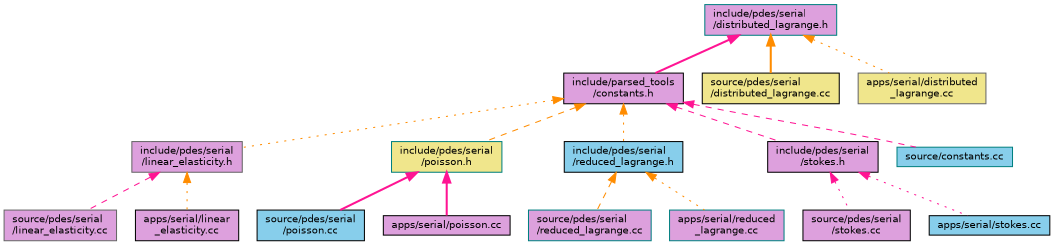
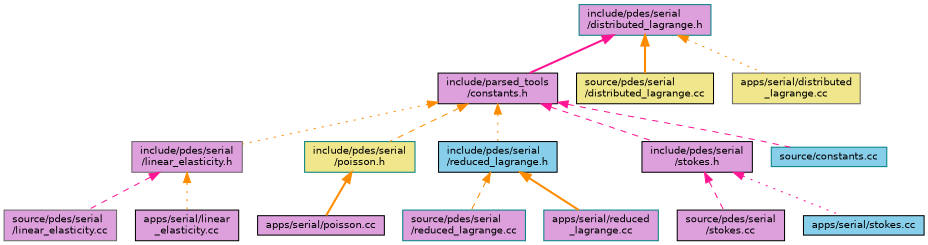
edge "apps/serial/reduced _lagrange.cc" -> "include/pdes/serial /reduced_lagrange.h": style dotted -> bold
edge "source/pdes/serial /stokes.cc" -> "include/pdes/serial /stokes.h": style dotted -> dashed
edge "apps/serial/poisson.cc" -> "include/pdes/serial /poisson.h": color deeppink -> darkorange
node "source/pdes/serial /poisson.cc": removed
